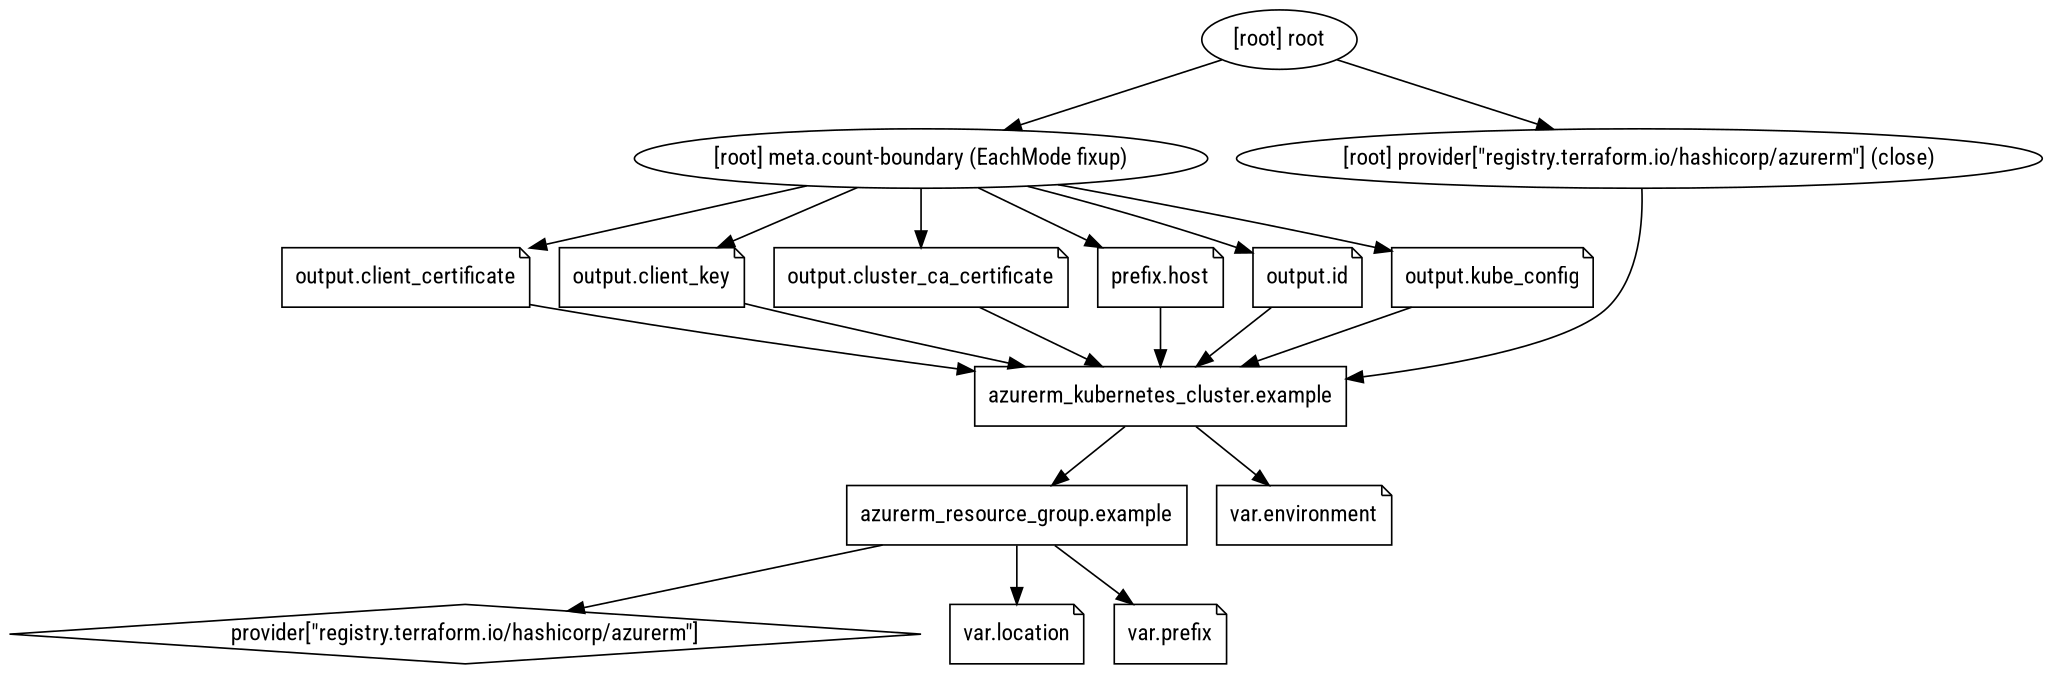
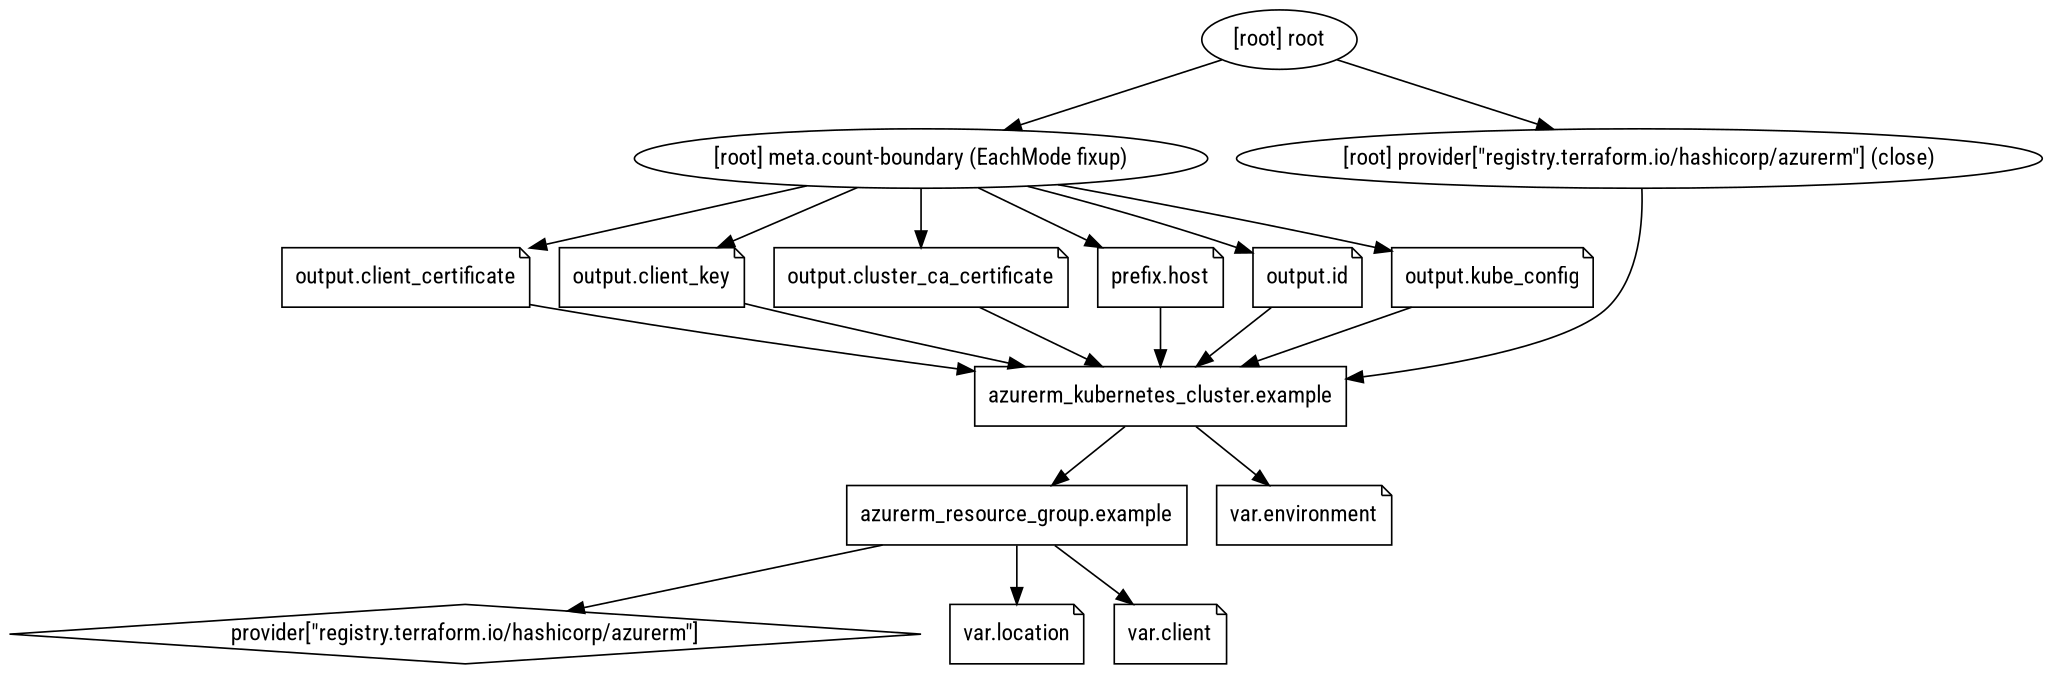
node "var.prefix": label "var.prefix" -> "var.client"
